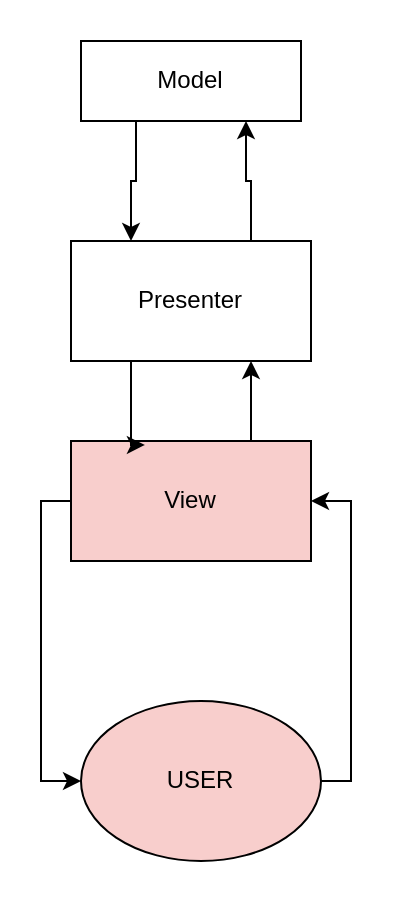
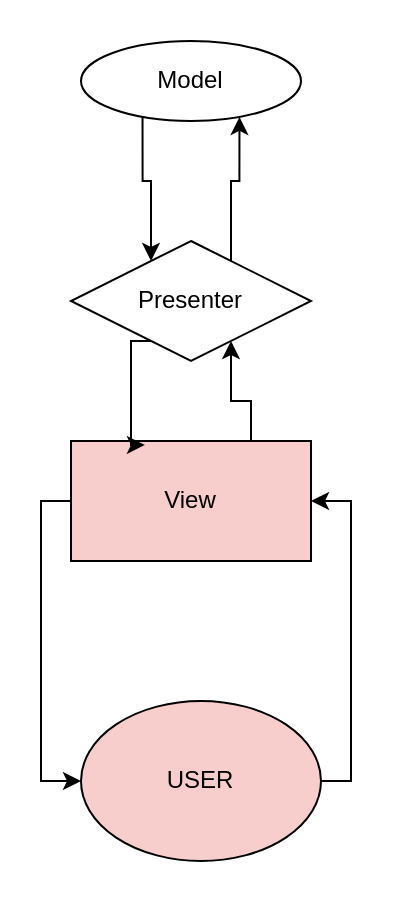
node "Model": shape rectangle -> ellipse
node "Presenter": shape rectangle -> diamond
